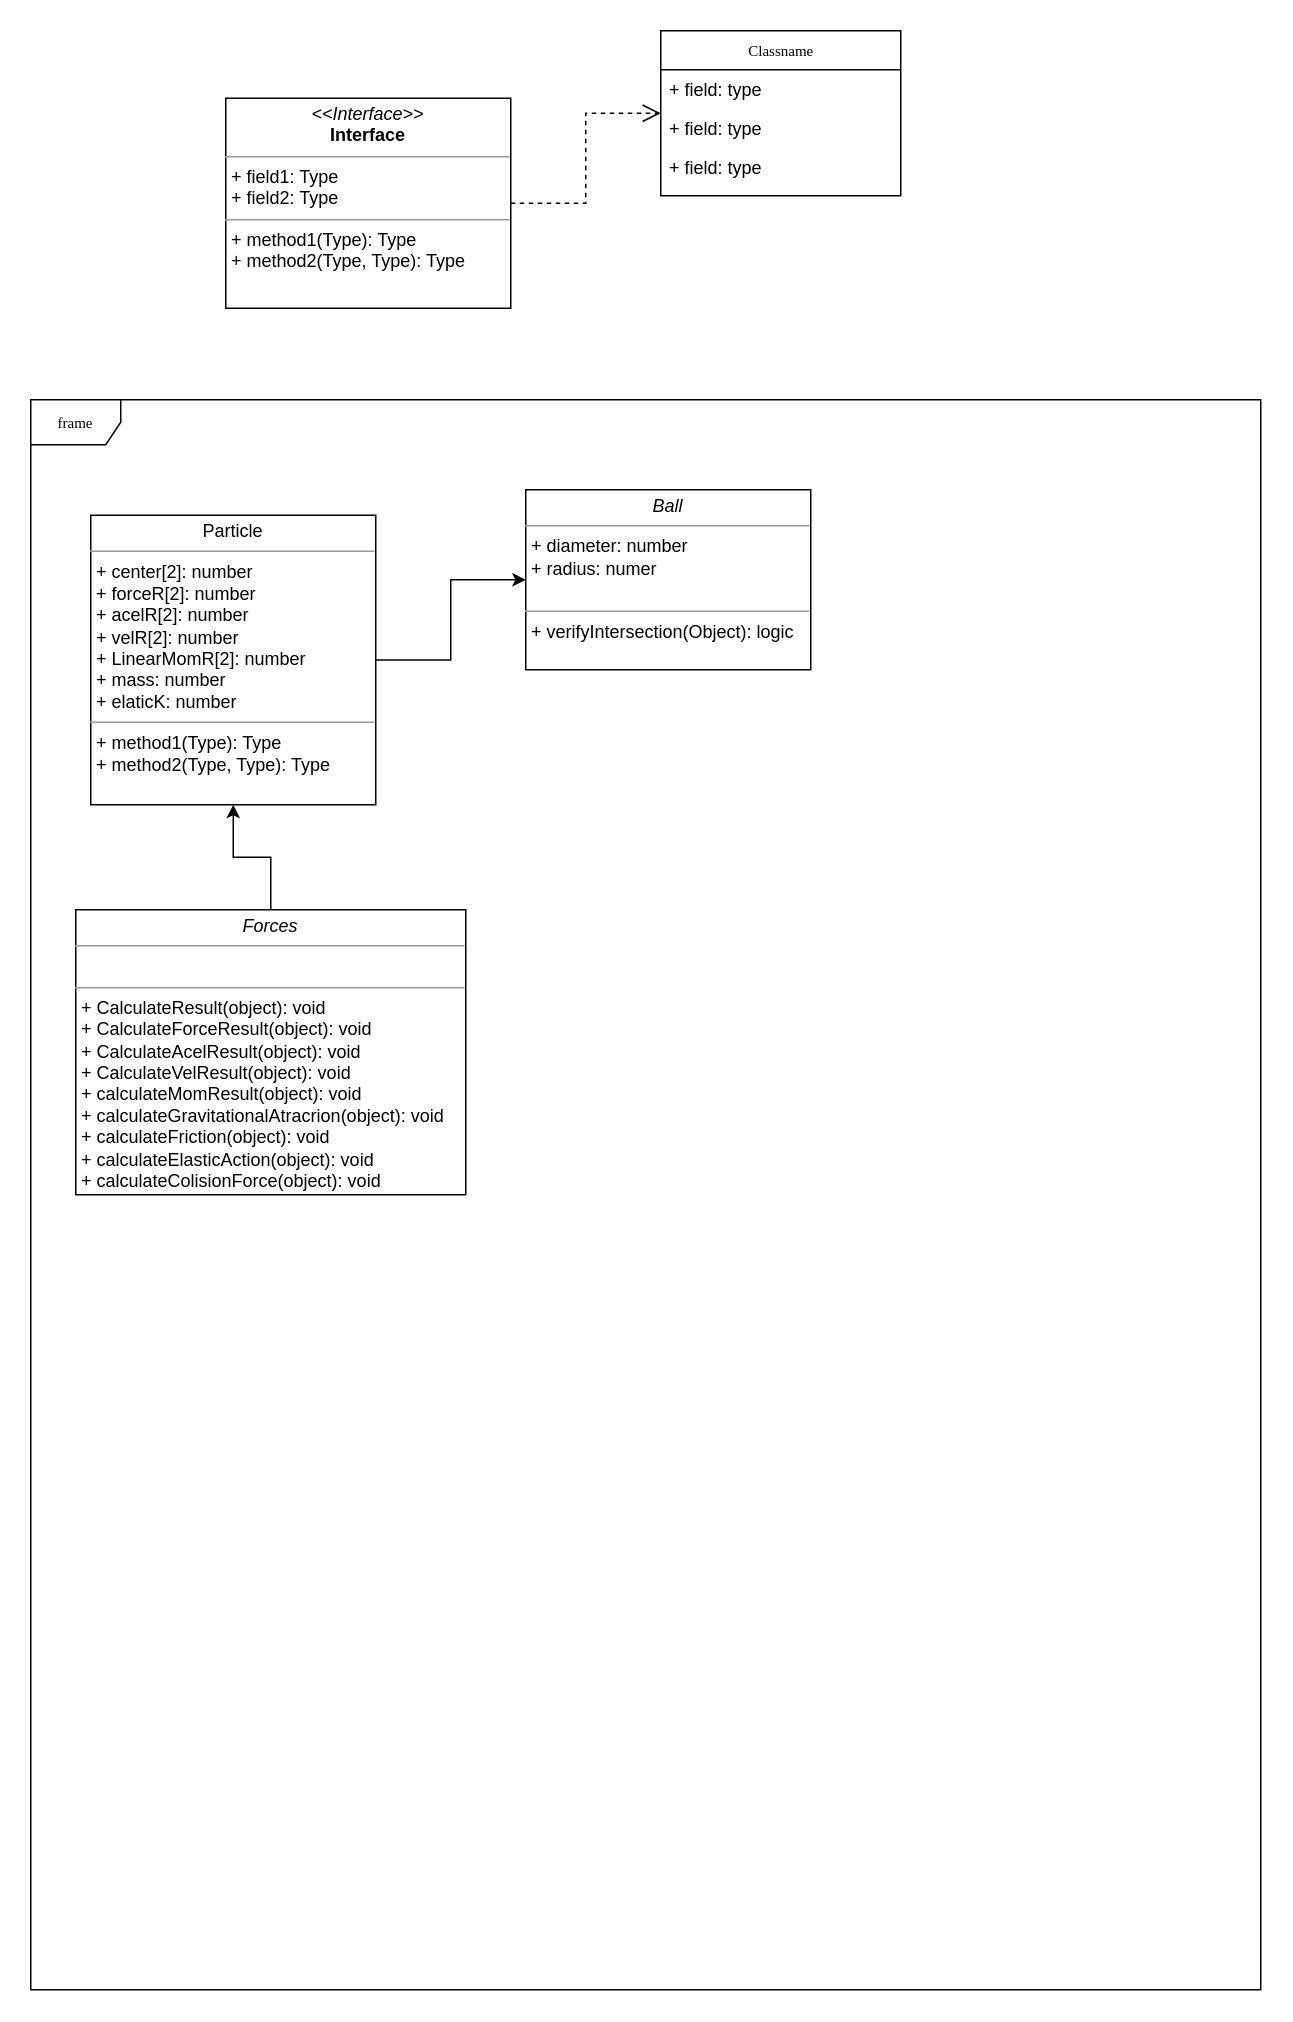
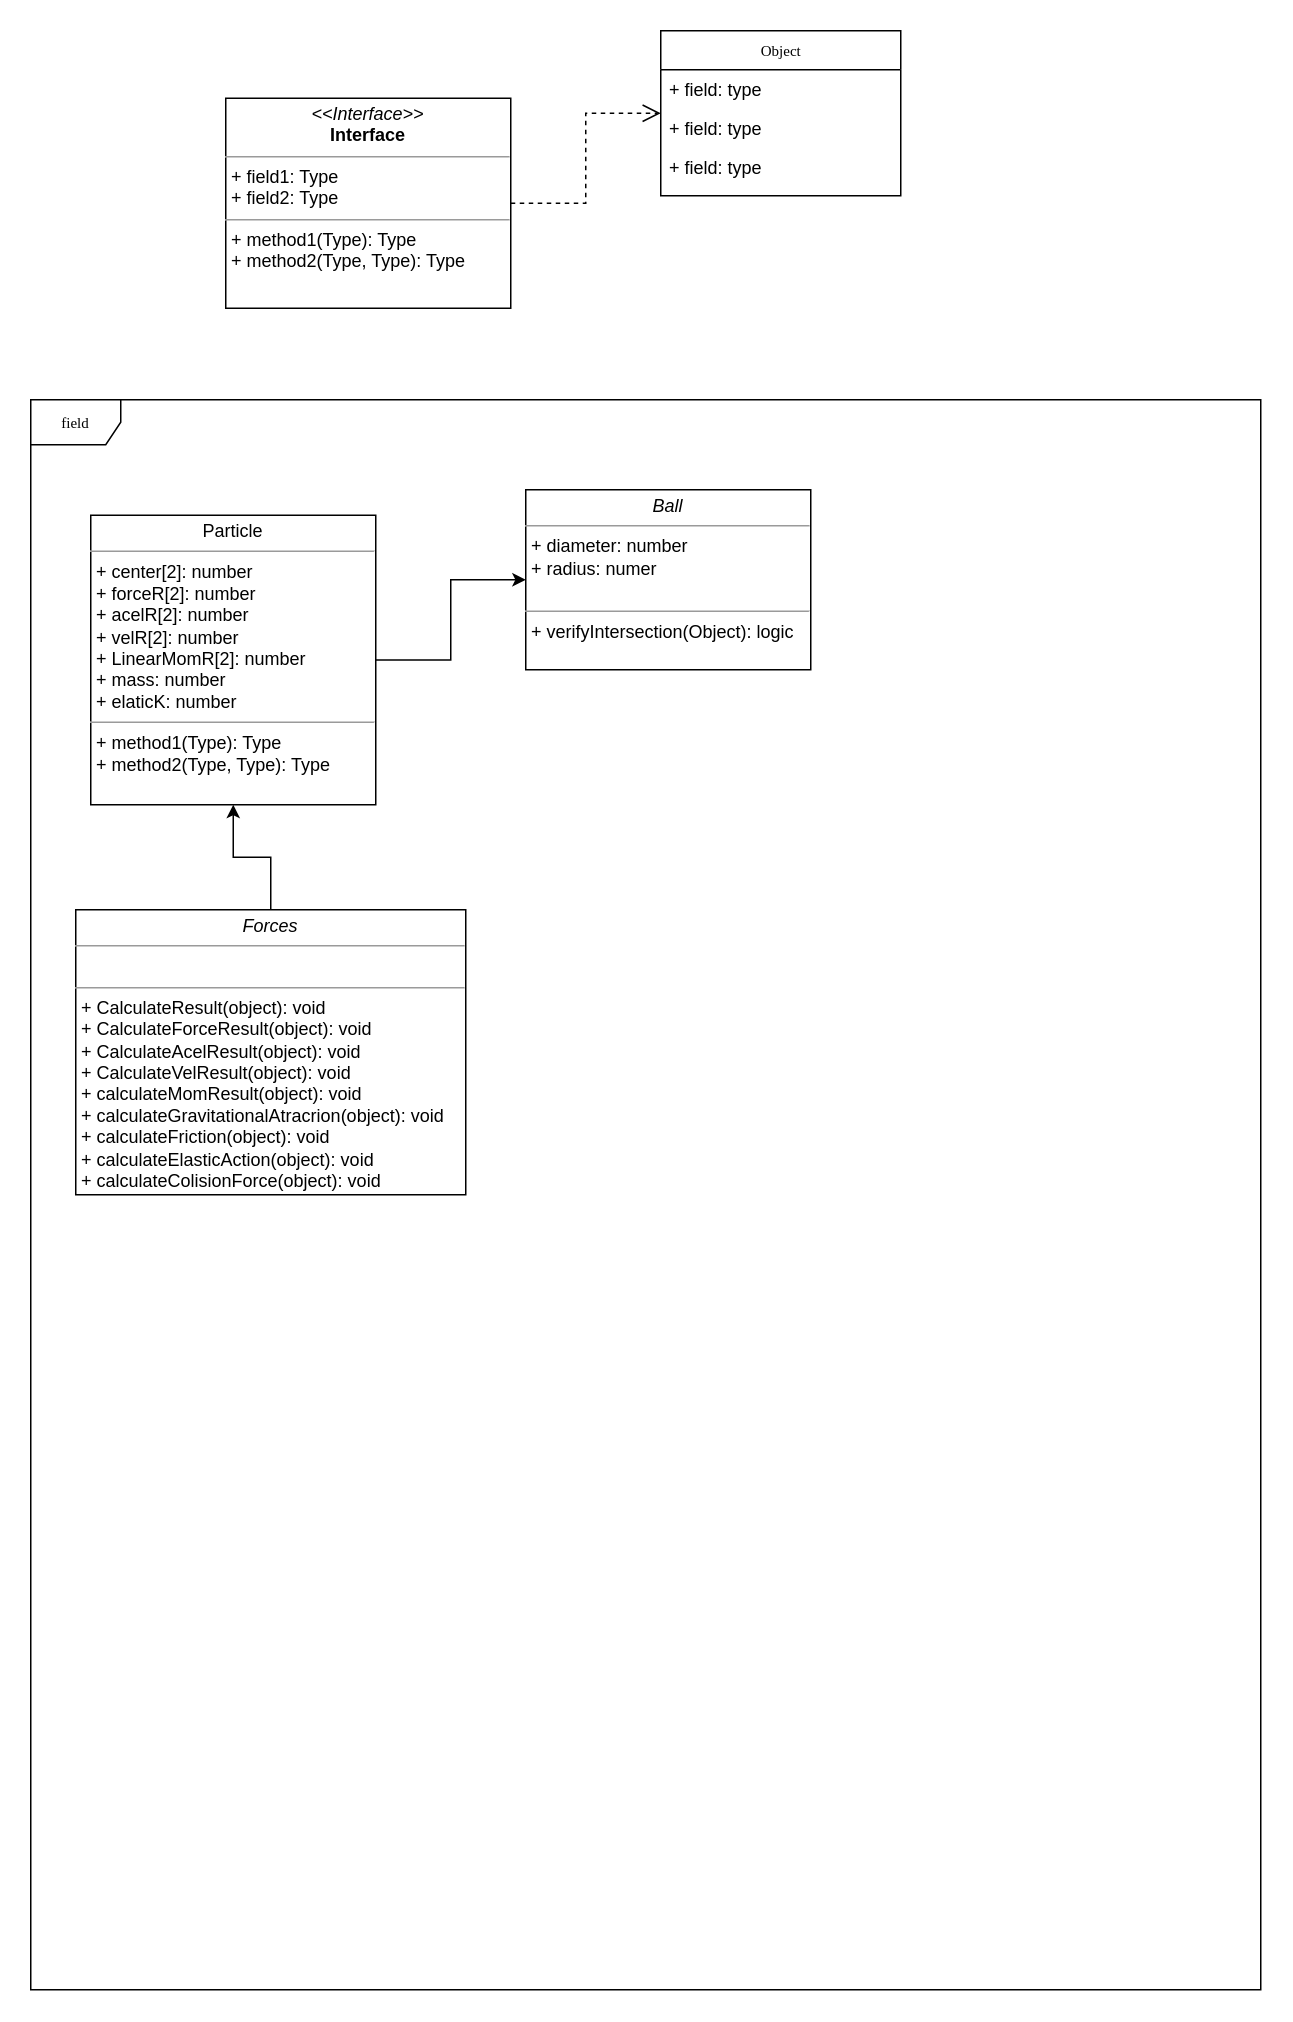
node "Classname": label "Classname" -> "Object"
node "frame": label "frame" -> "field"
